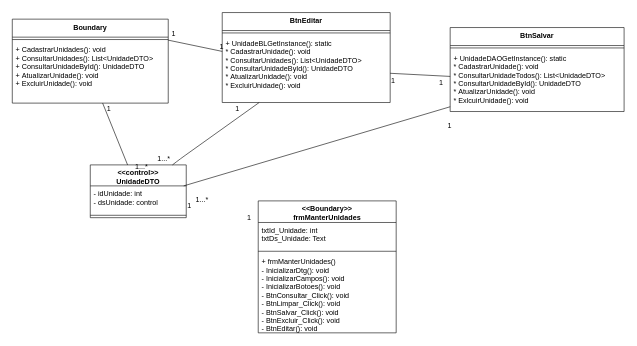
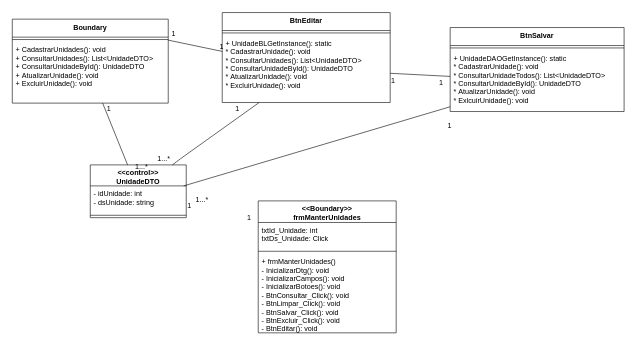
node "- idUnidade: int - dsUnidade: control": label "- idUnidade: int - dsUnidade: control" -> "- idUnidade: int - dsUnidade: string"
node "txtId_Unidade: int txtDs_Unidade: Text": label "txtId_Unidade: int txtDs_Unidade: Text" -> "txtId_Unidade: int txtDs_Unidade: Click"
